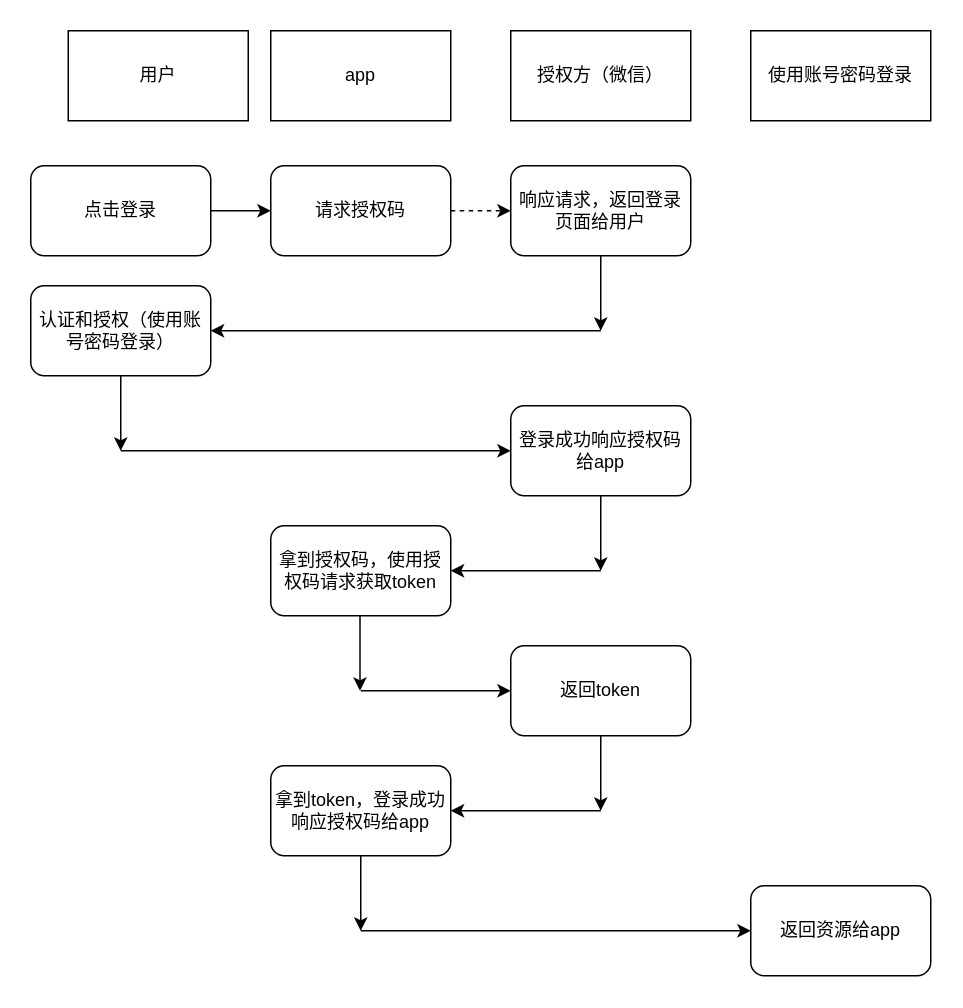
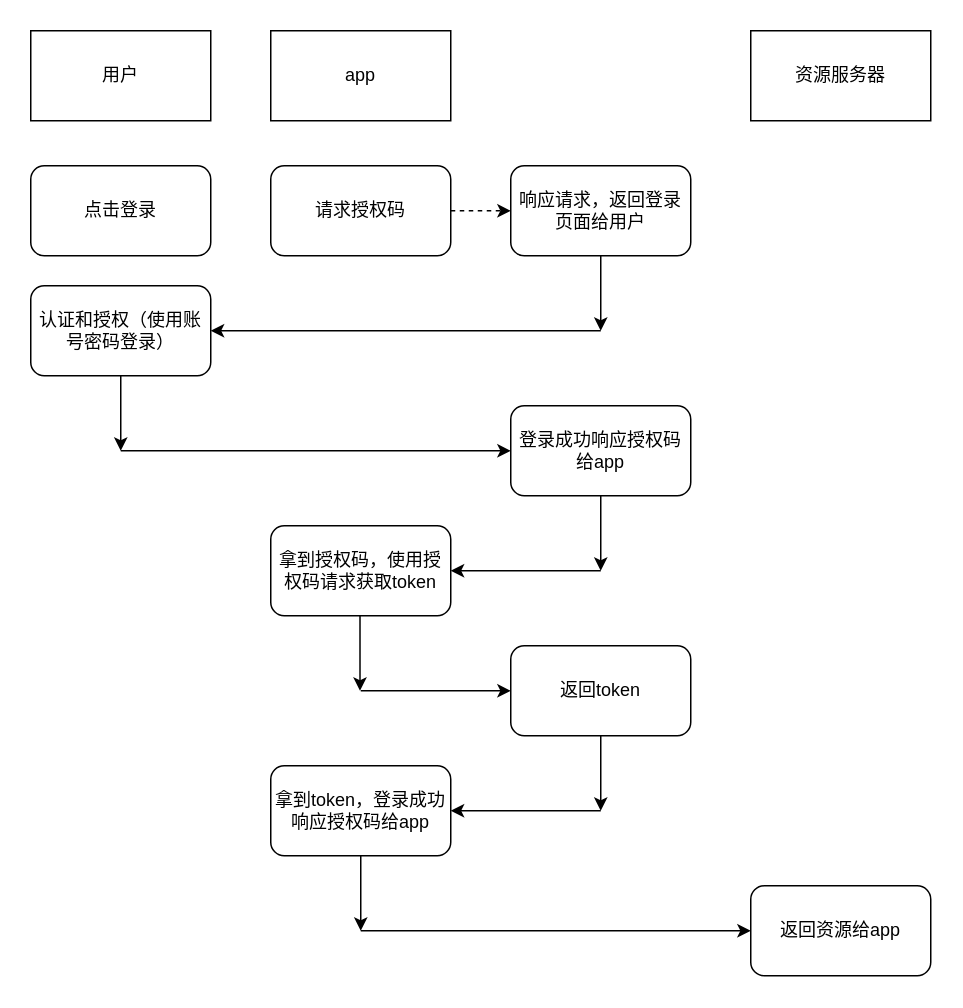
node "用户": moved (158, 76) -> (121, 76)
node "授权方（微信）": removed
node "使用账号密码登录": label "使用账号密码登录" -> "资源服务器"
edge "点击登录" -> "请求授权码": removed
